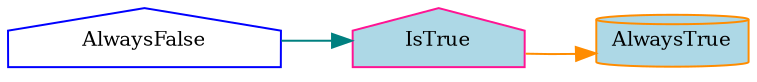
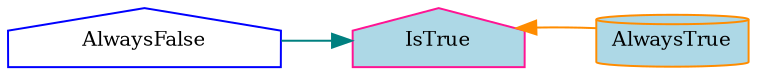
edge "IsTrue" -> "AlwaysTrue": reversed
